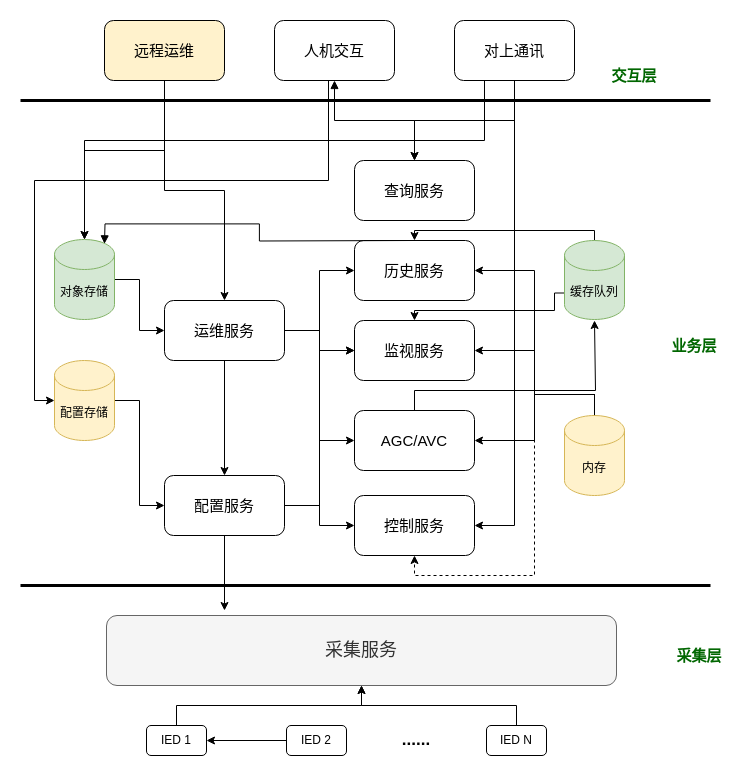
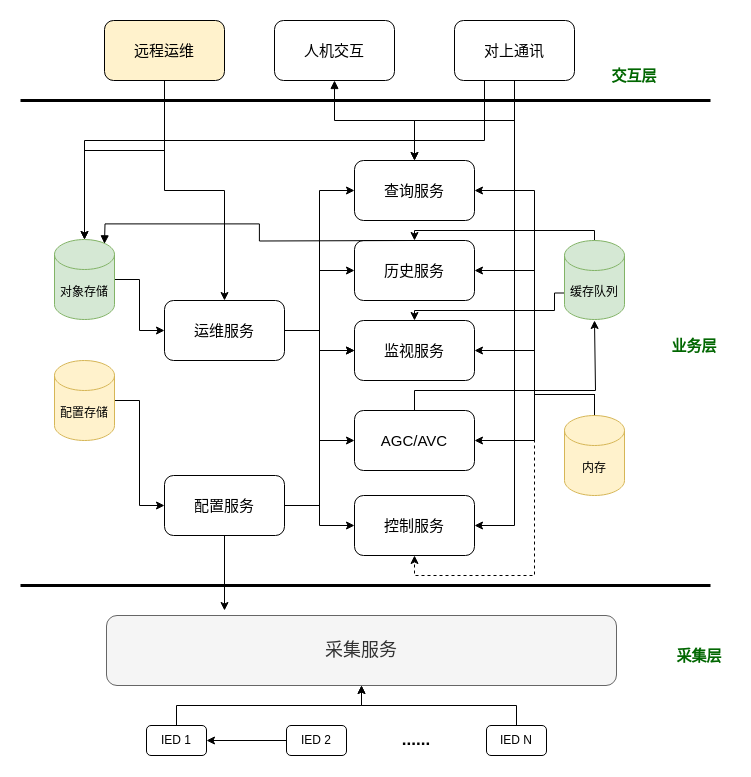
edge "人机交互" -> "配置存储": removed
edge "内存" -> "查询服务": added
edge "运维服务" -> "配置服务": now "运维服务" -> "查询服务"
